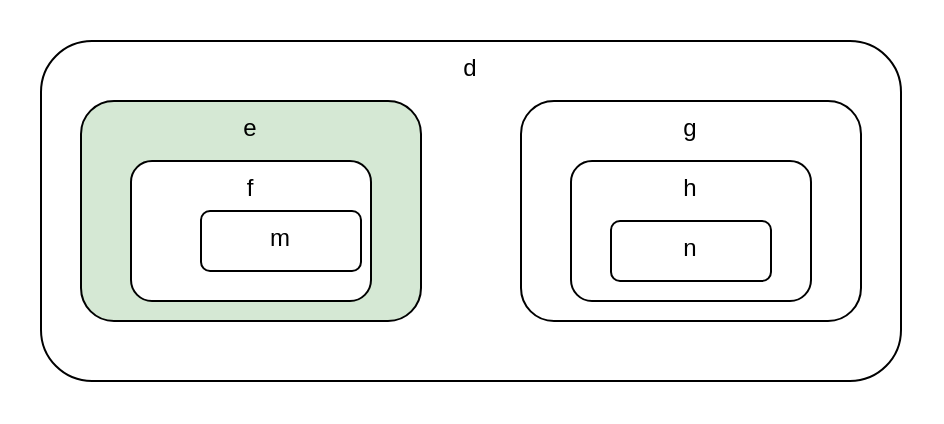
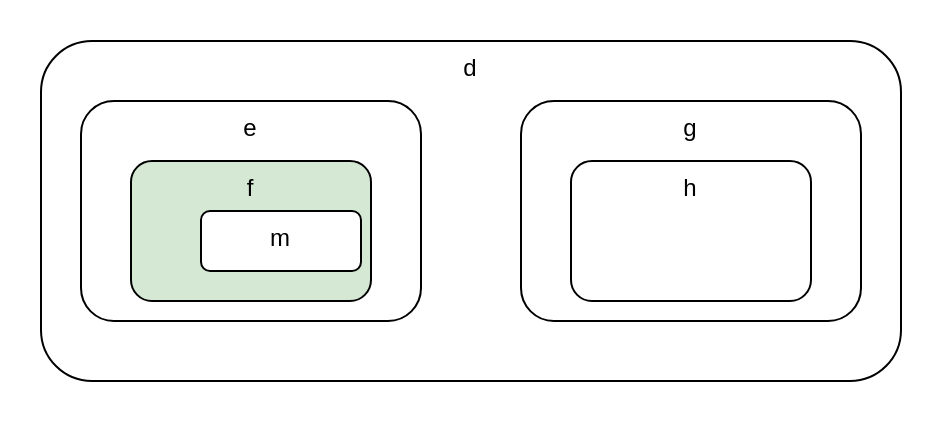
node "e": fillcolor #d5e8d4 -> #ffffff
node "f": fillcolor #ffffff -> #d5e8d4
node "n": removed
